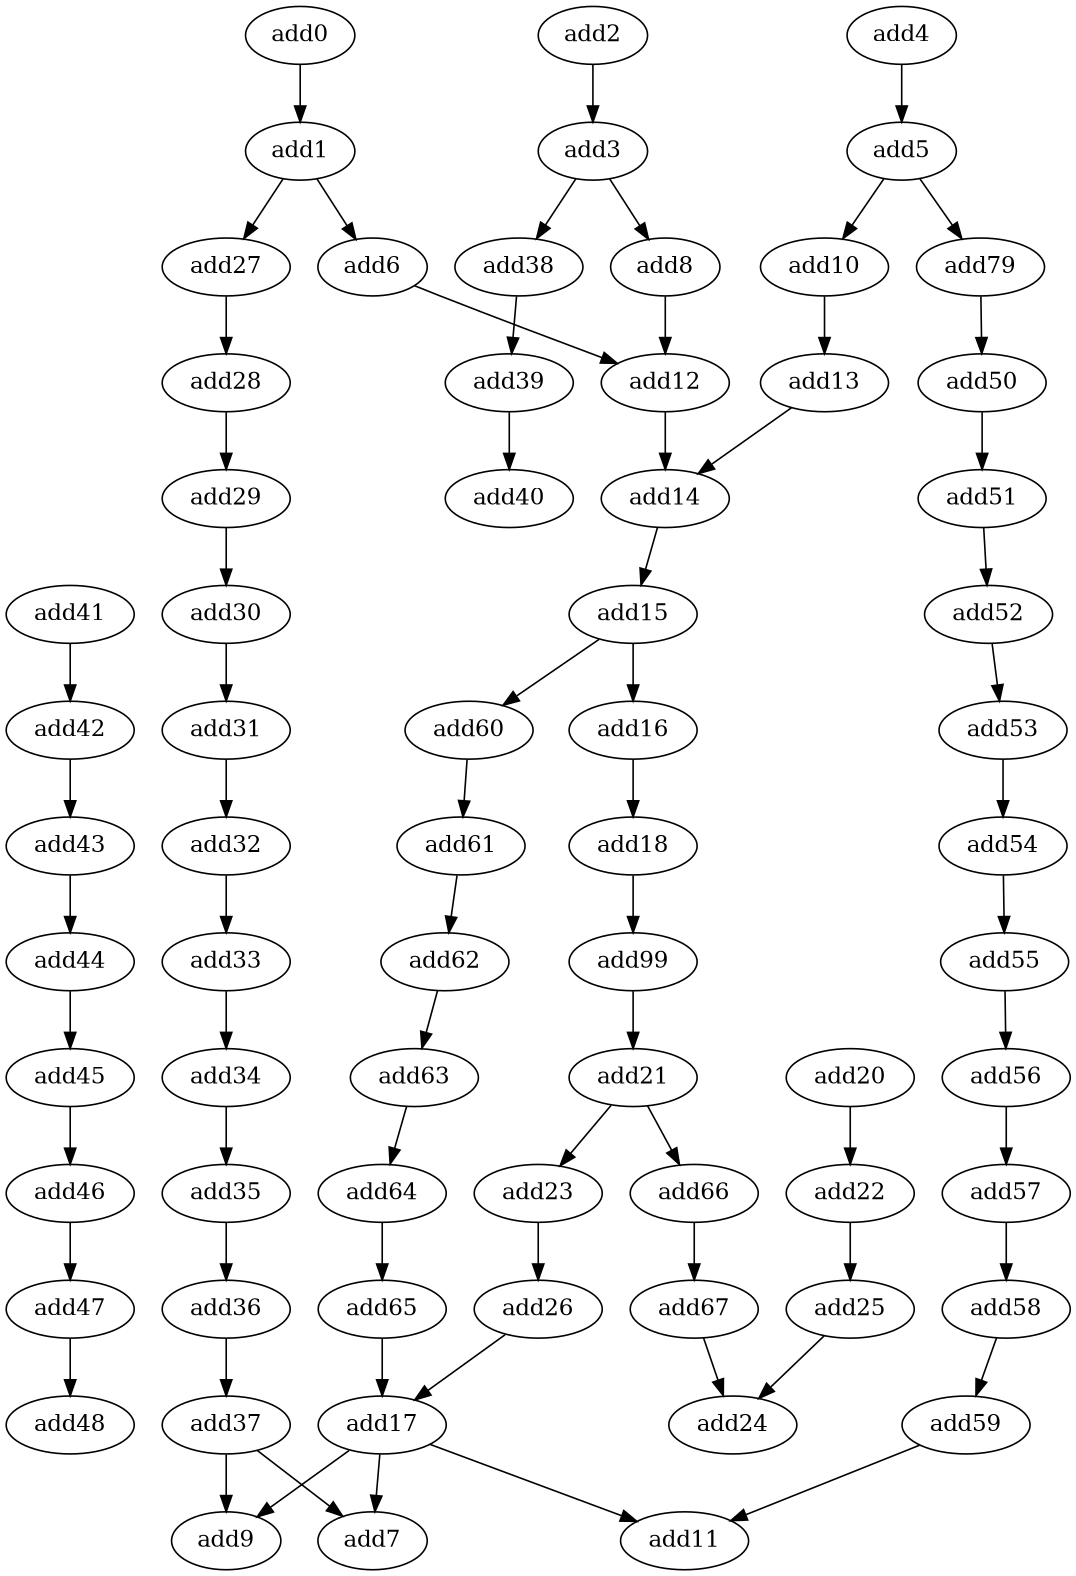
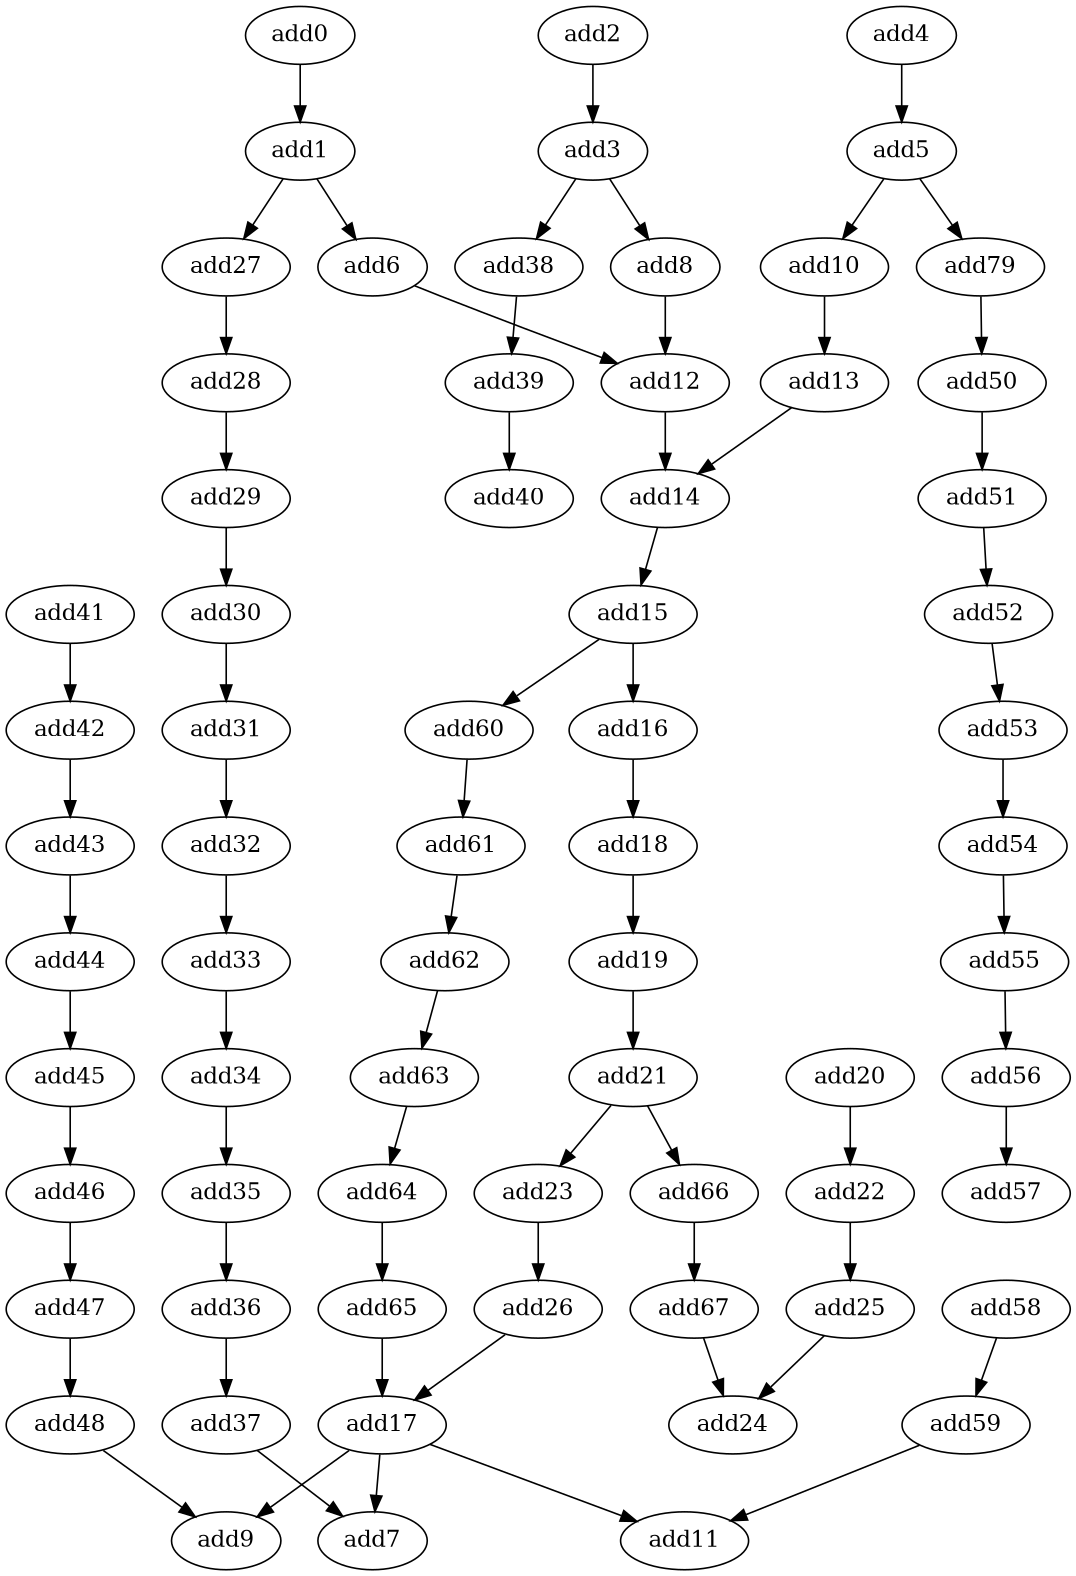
node "add99": label "add99" -> "add19"
edge "add57" -> "add58": removed
edge "add37" -> "add9": now "add48" -> "add9"
